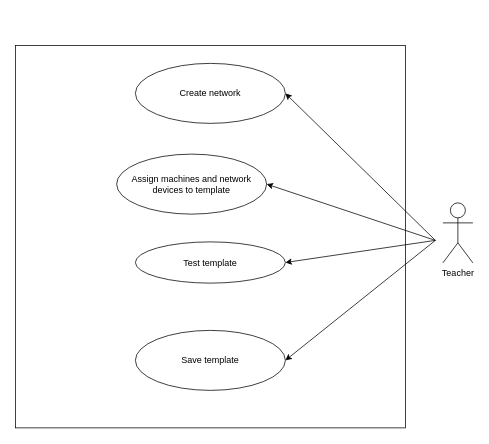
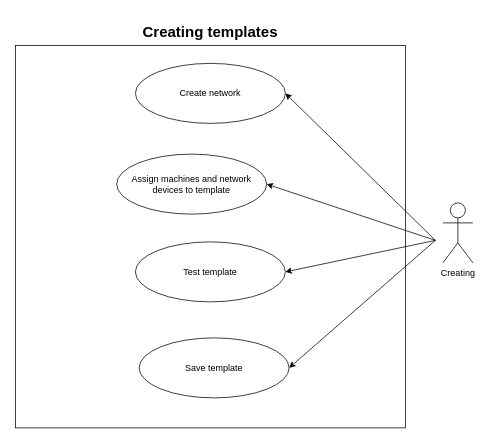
node "Creating templates": added
node "Test template": size 150x41 -> 150x60
node "Teacher": label "Teacher" -> "Creating"
node "Save template": moved (210, 360) -> (214, 368)
